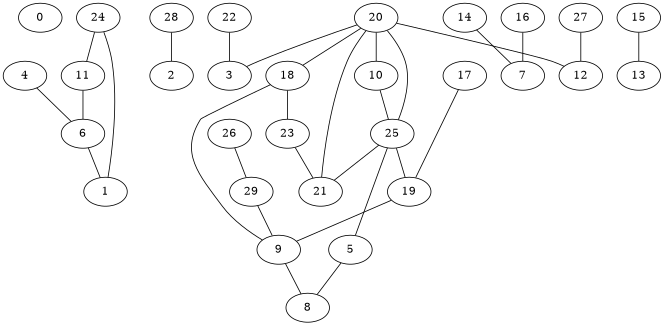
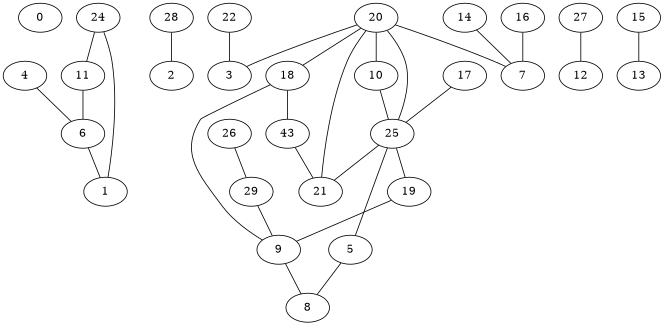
edge "20" -- "12": now "20" -- "7"
node "23": label "23" -> "43"
edge "17" -- "19": now "17" -- "25"
